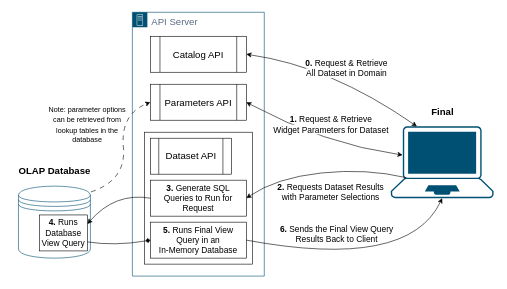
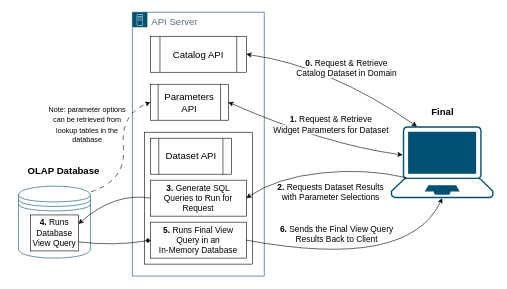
node "0. Request & RetrieveAll Dataset in Domain": label "0. Request & RetrieveAll Dataset in Domain" -> "0. Request & RetrieveCatalog Dataset in Domain"
node "Parameters API": size 96x36 -> 78x36
node "OLAP Database": moved (54, 171) -> (63, 171)
node "4. Runs Database View Query": moved (63, 233) -> (54, 233)
